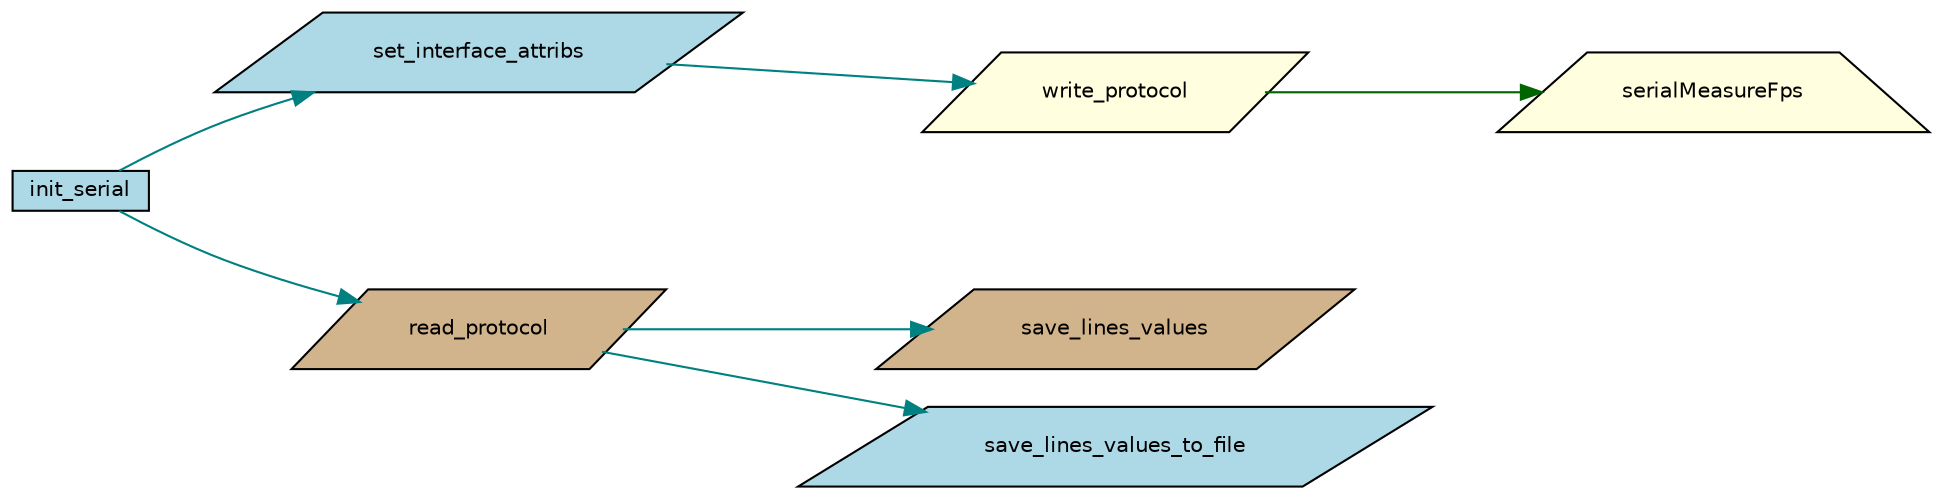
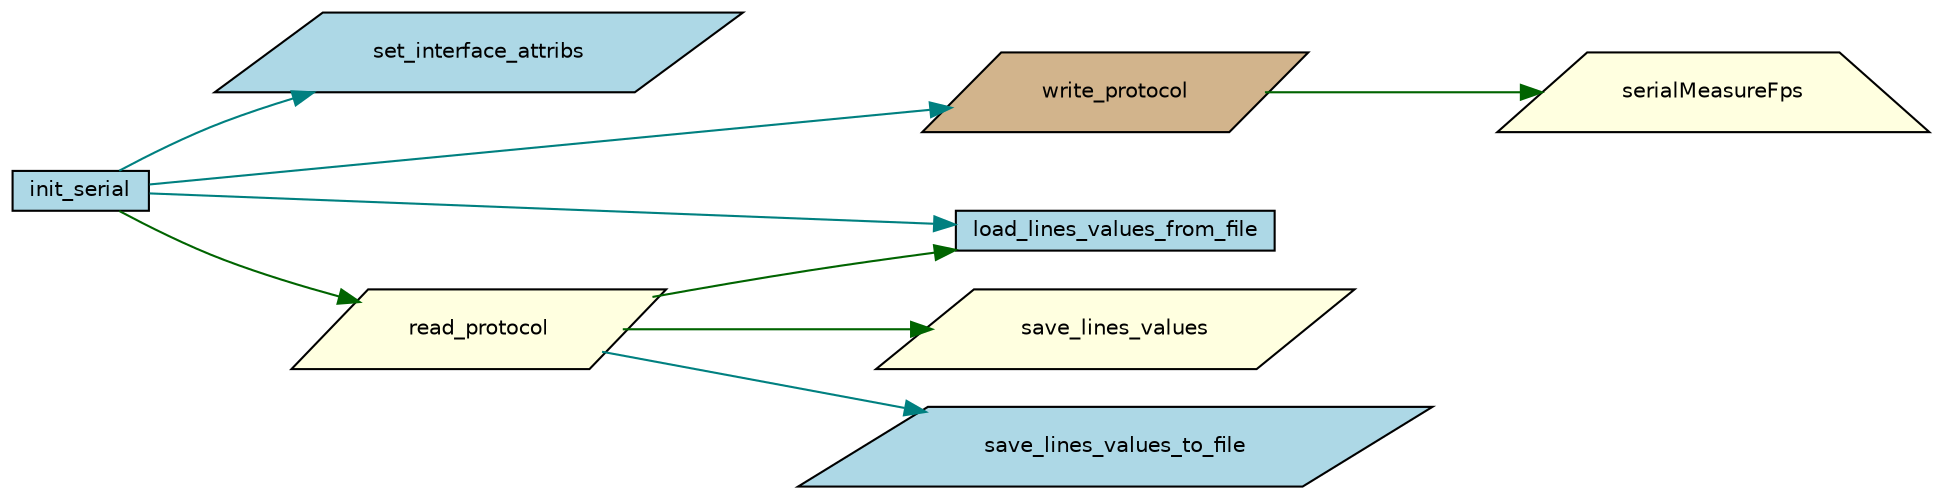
edge "set_interface_attribs" -> "write_protocol": now "init_serial" -> "write_protocol"
node "write_protocol": fillcolor lightyellow -> tan
node "load_lines_values_from_file": added
edge "init_serial" -> "read_protocol": color teal -> darkgreen
node "read_protocol": fillcolor tan -> lightyellow
edge "read_protocol" -> "save_lines_values": color teal -> darkgreen
node "save_lines_values": fillcolor tan -> lightyellow
